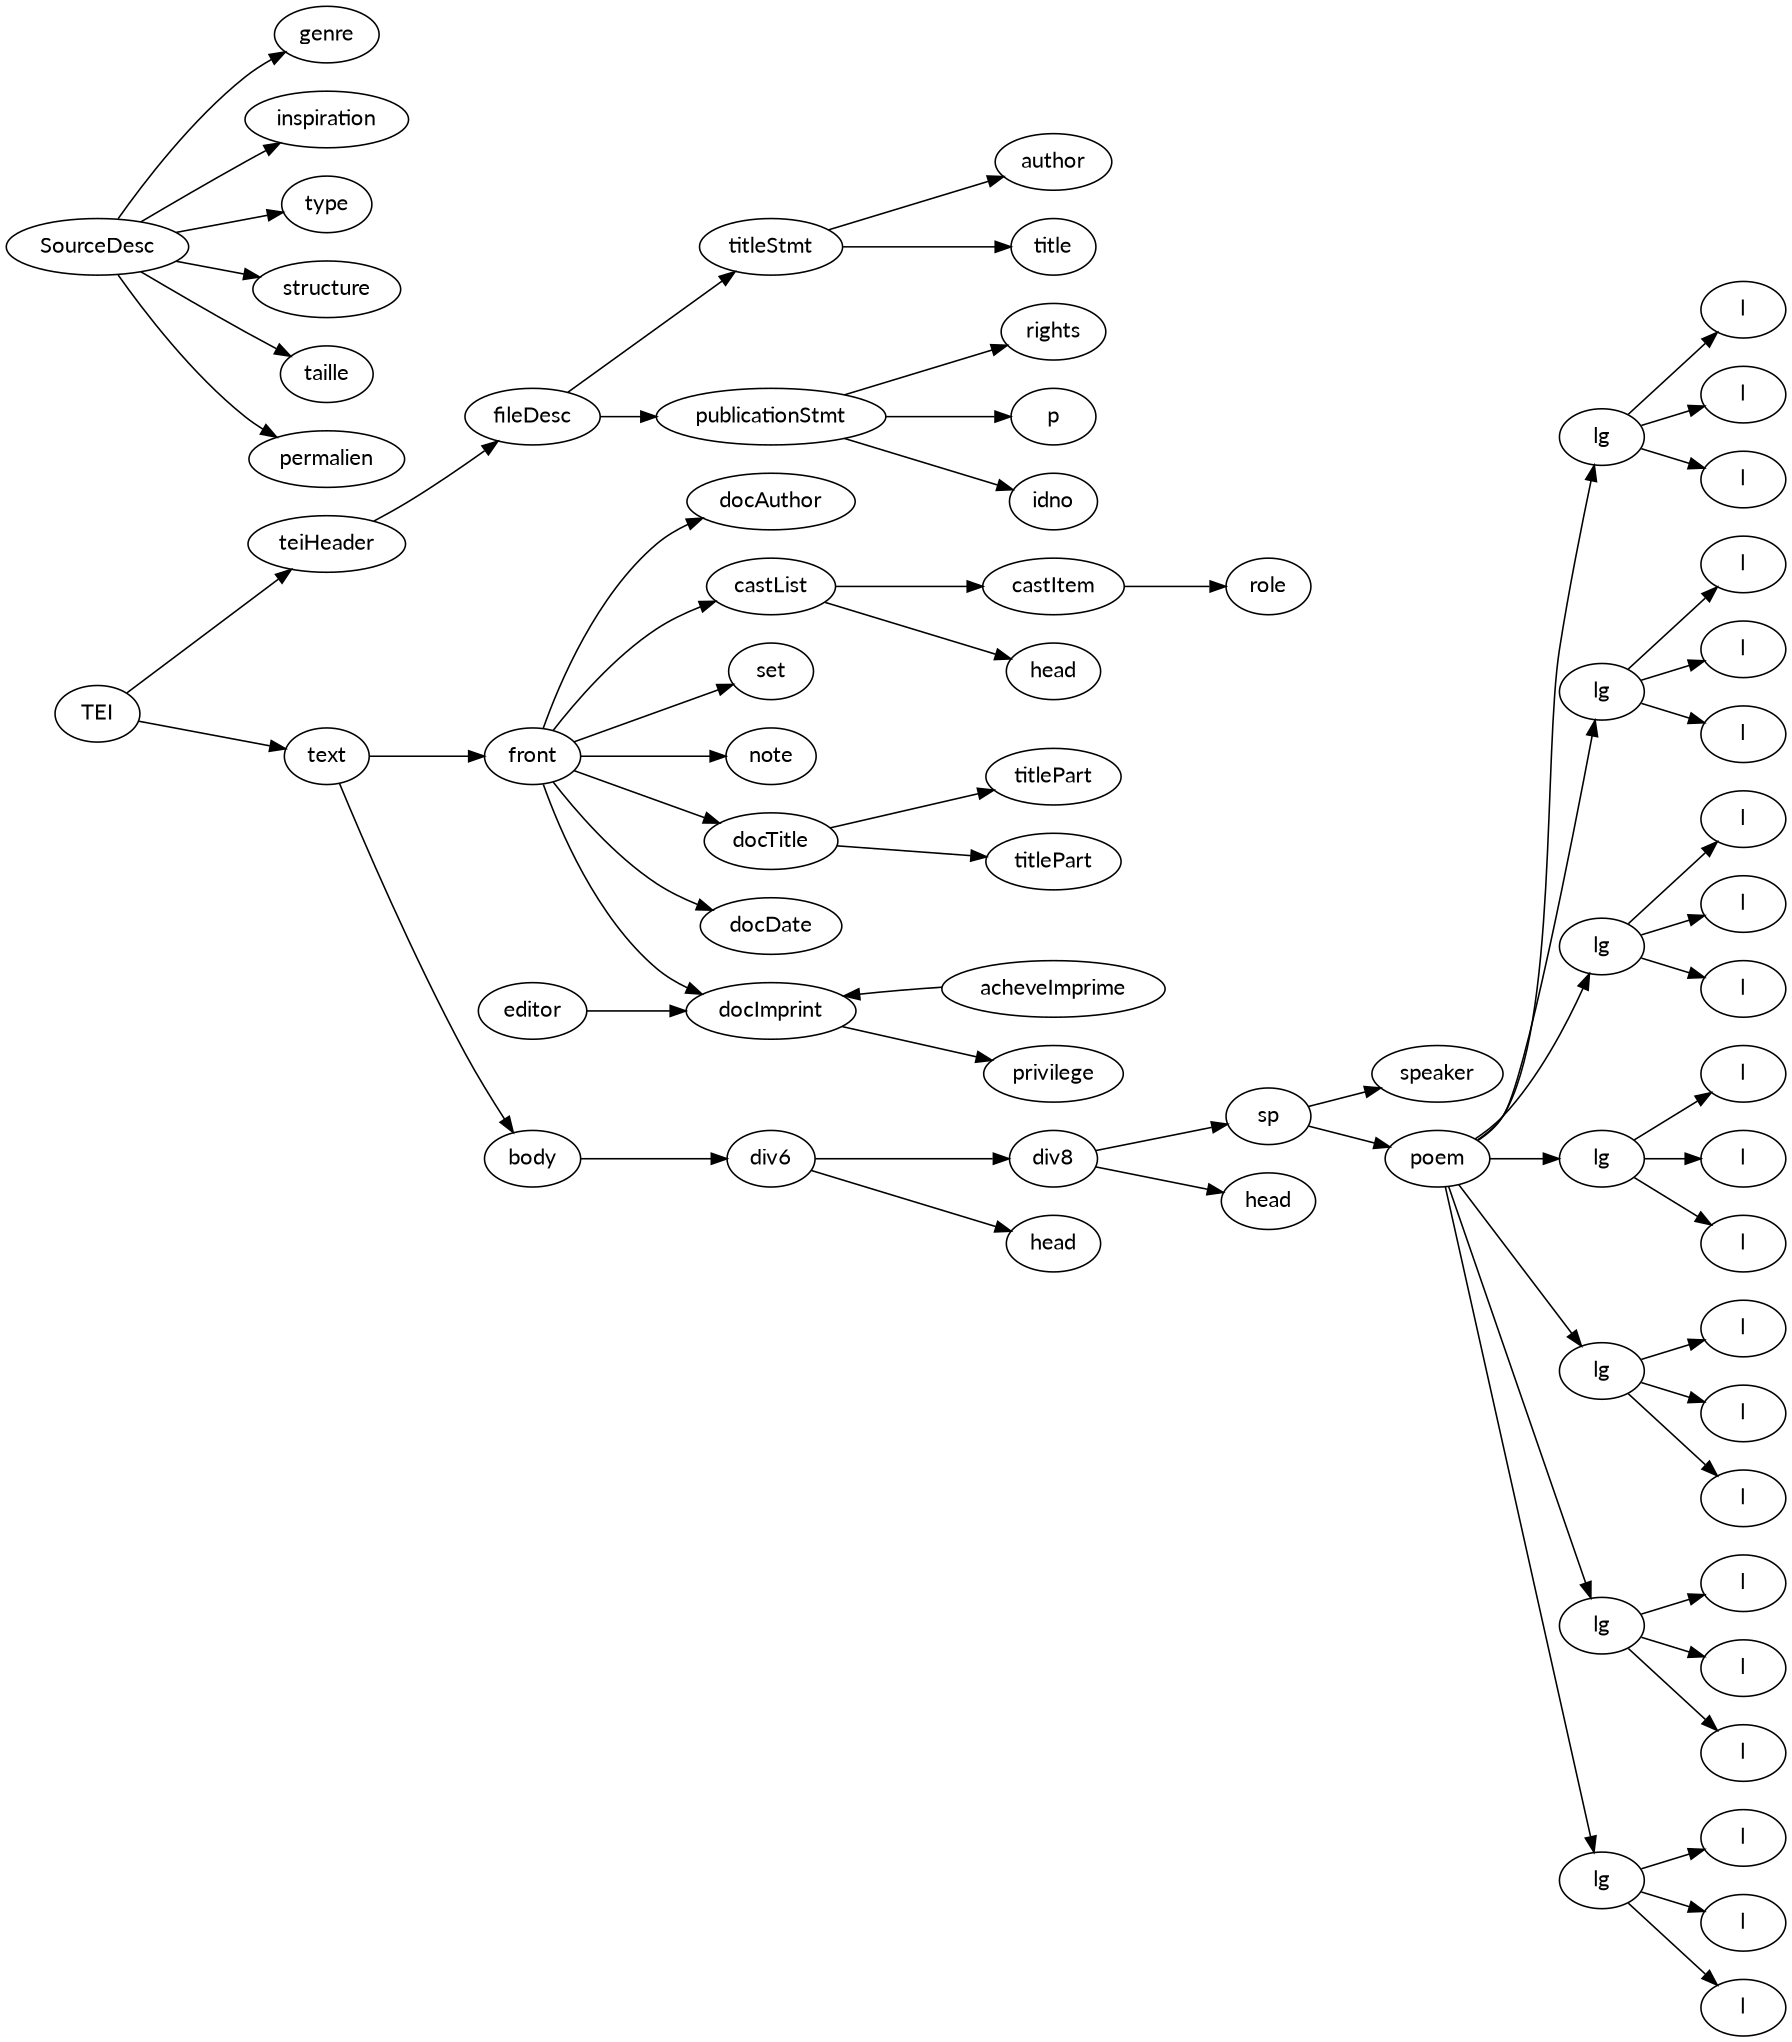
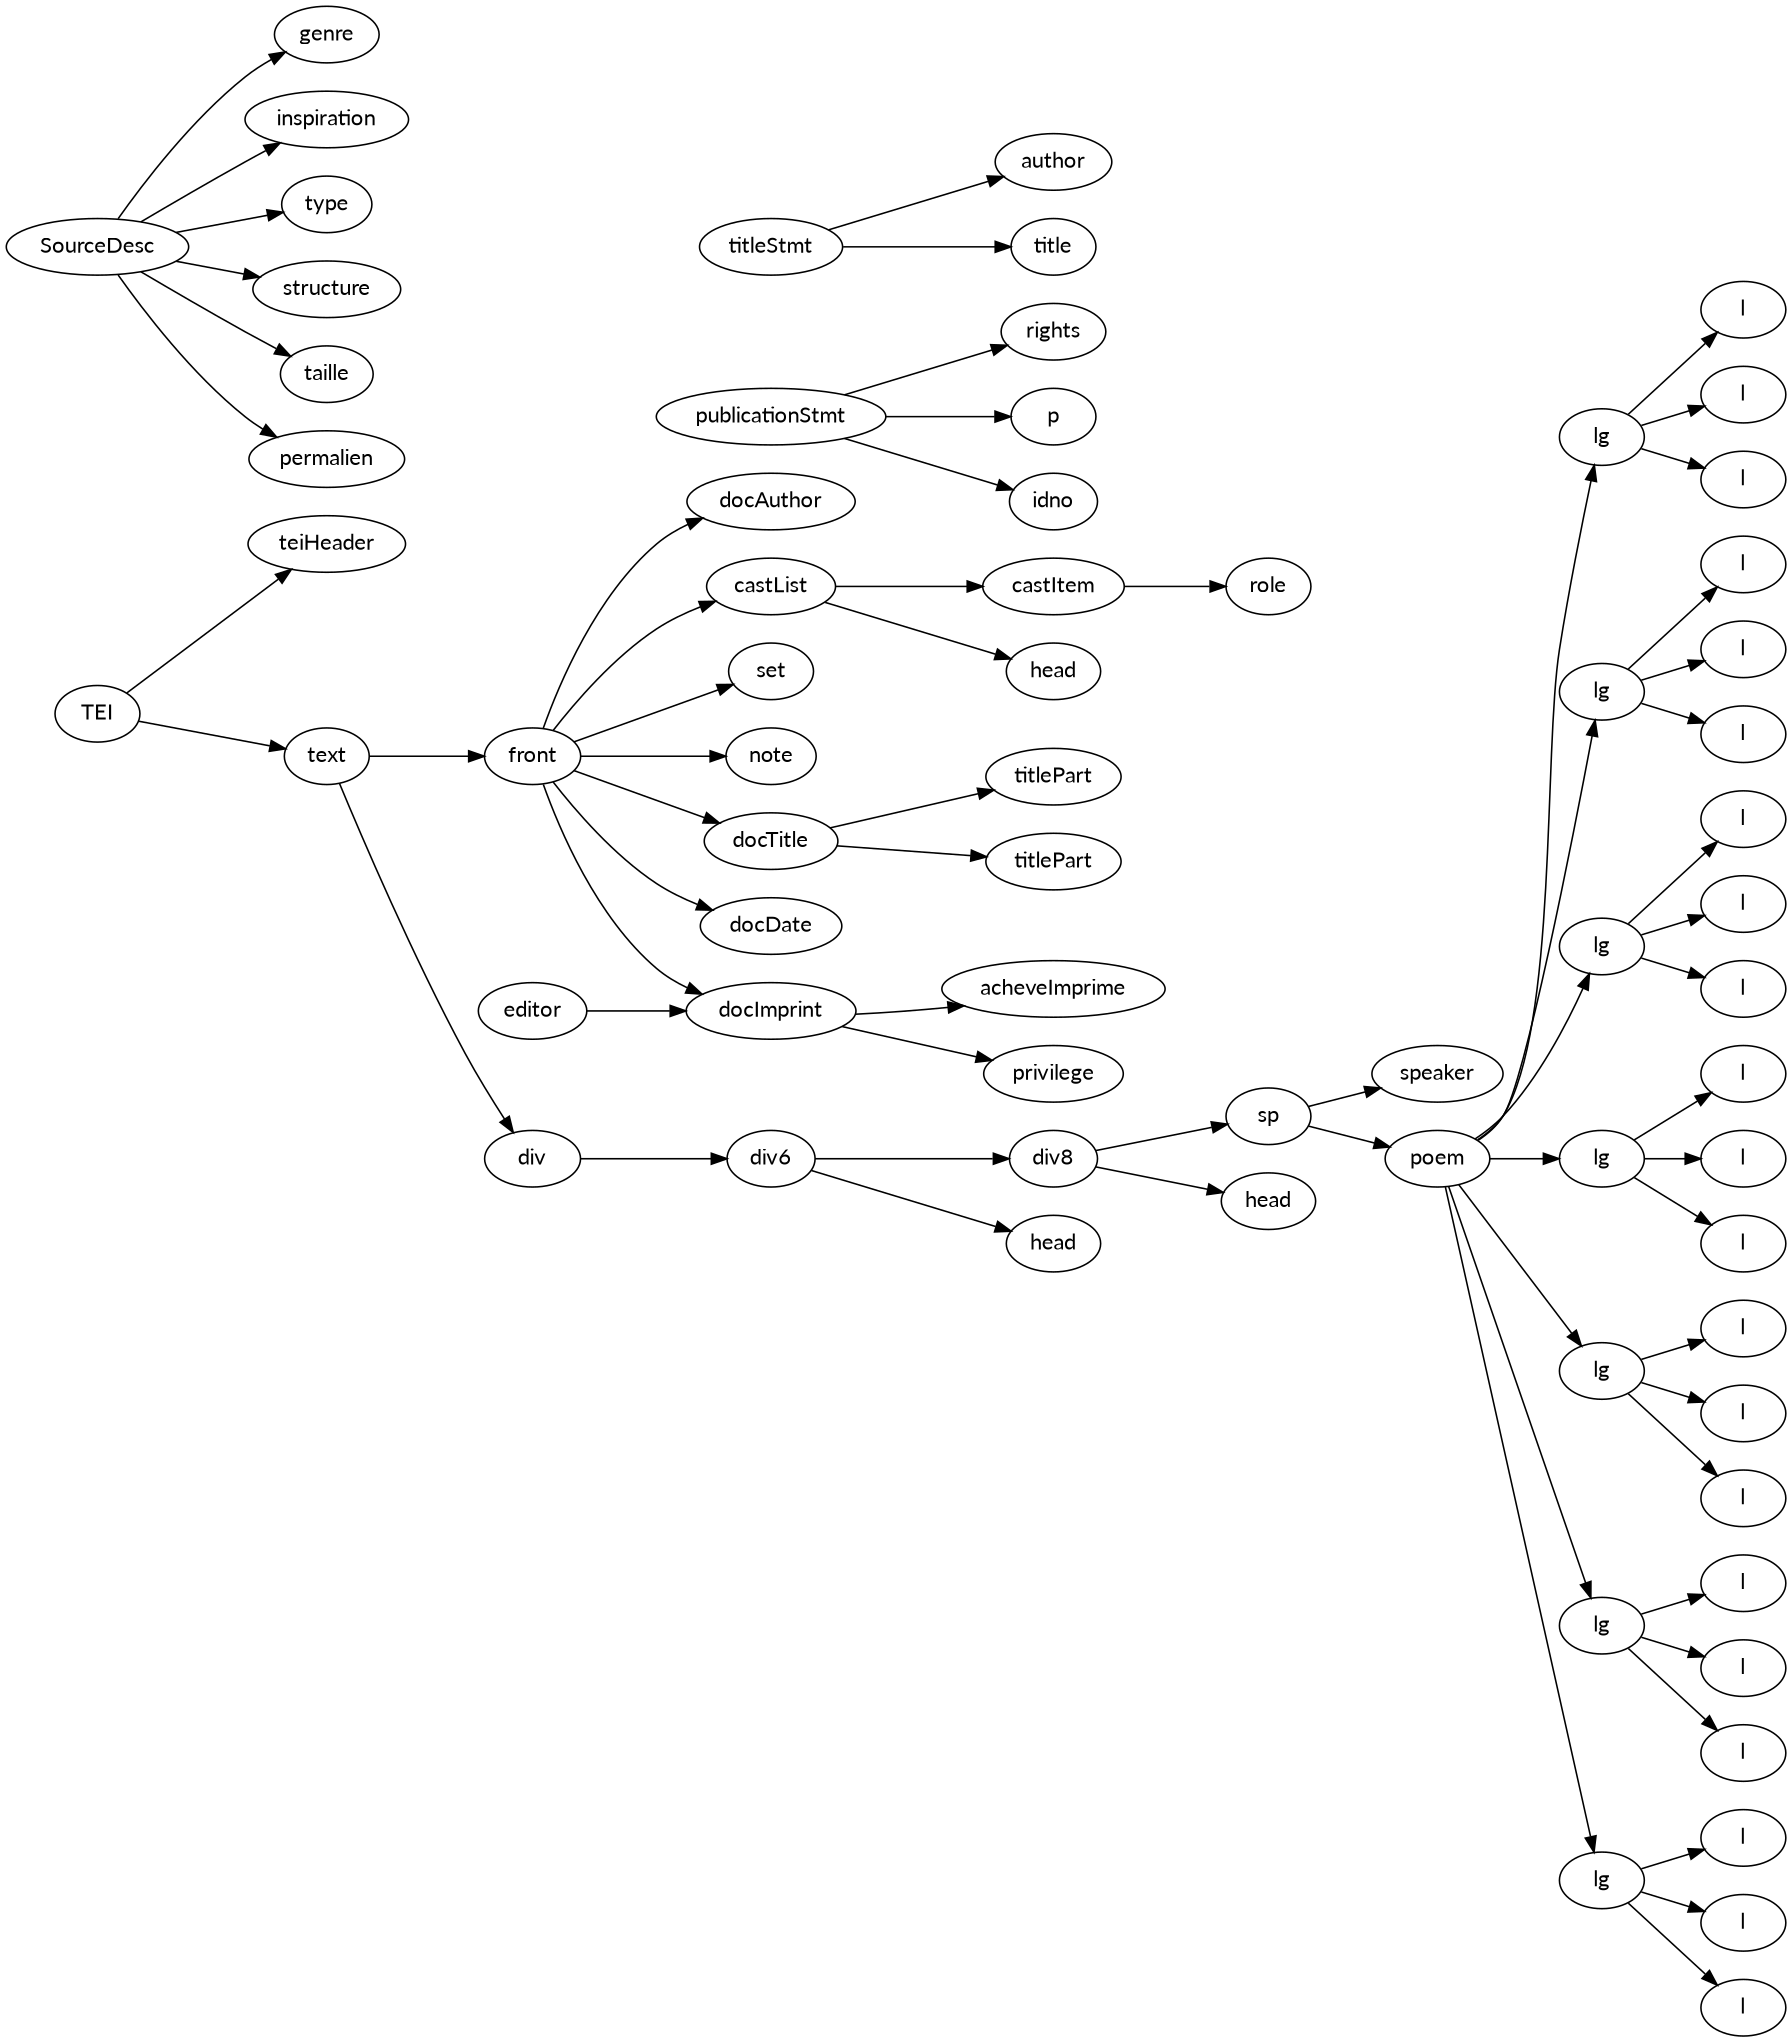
node "fileDesc": removed
edge "acheveImprime" -> "docImprint": reversed
node "body": label "body" -> "div"
